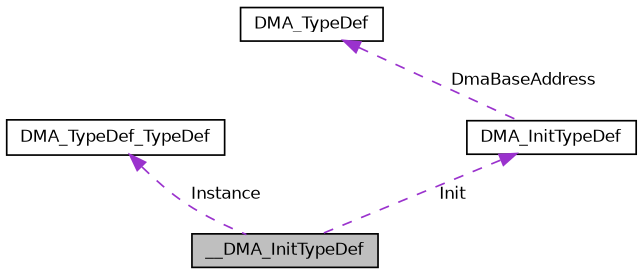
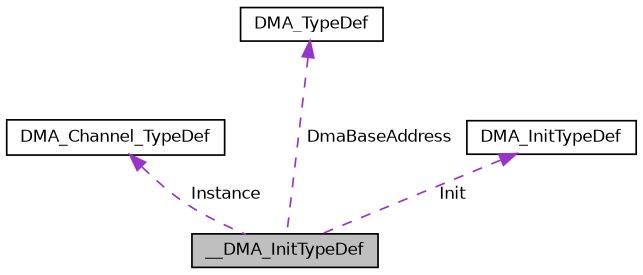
edge "DMA_InitTypeDef" -> "DMA_TypeDef": now "__DMA_InitTypeDef" -> "DMA_TypeDef"
node "DMA_TypeDef_TypeDef": label "DMA_TypeDef_TypeDef" -> "DMA_Channel_TypeDef"
